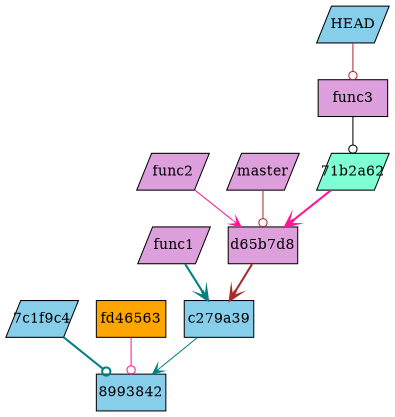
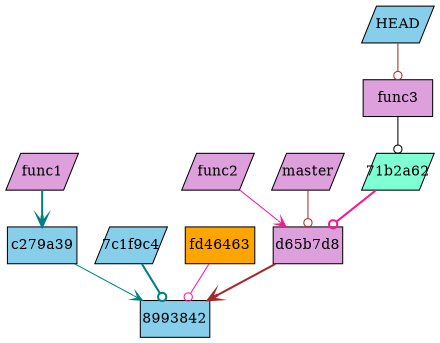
edge "71b2a62" -> "d65b7d8": arrowhead vee -> odot
edge "d65b7d8" -> "c279a39": now "d65b7d8" -> "8993842"
node "fd46563": label "fd46563" -> "fd46463"
